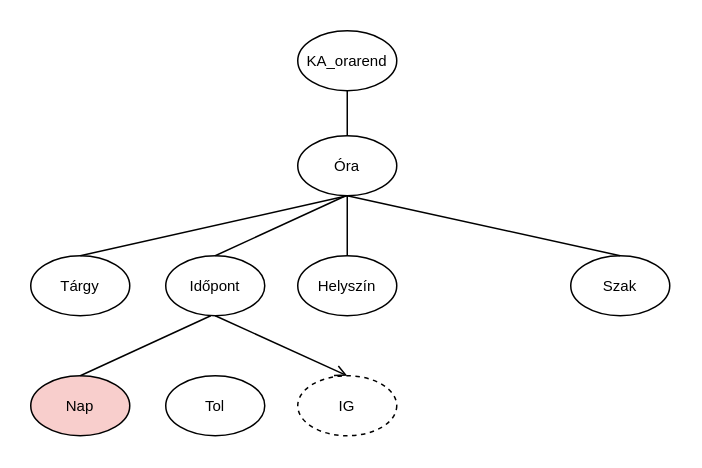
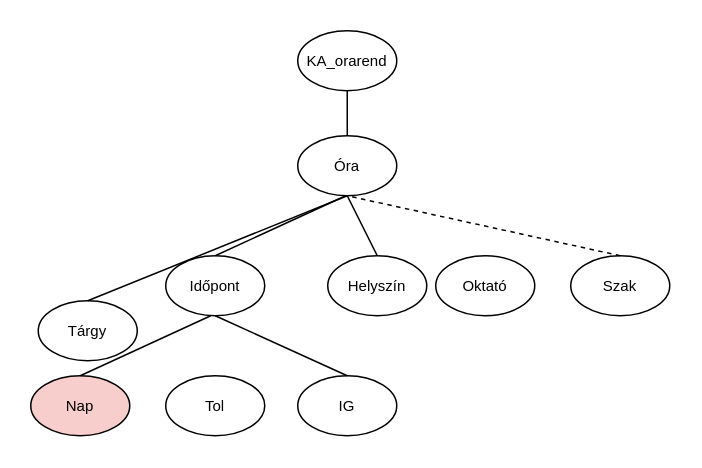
edge "Óra" -- "Szak": style solid -> dashed
node "Tárgy": moved (80, 286) -> (88, 331)
node "Helyszín": moved (347, 286) -> (377, 286)
node "Oktató": added
edge "Időpont" -> "IG": arrowhead open -> none
node "IG": style dashed -> solid
